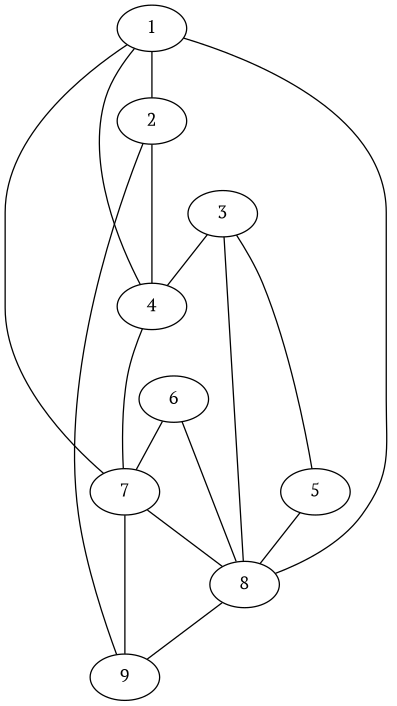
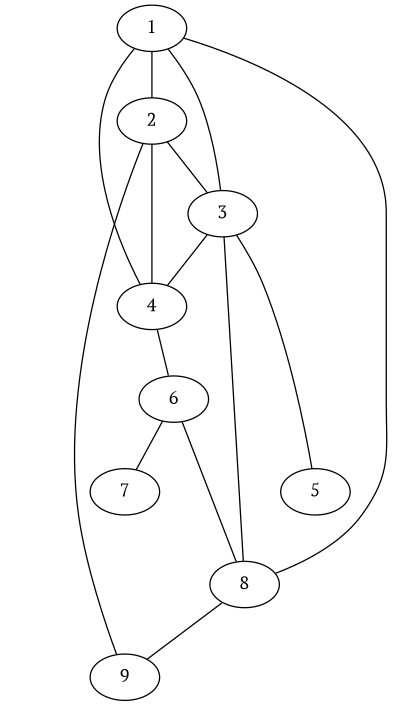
edge "2" -- "3": added
edge "1" -- "7": now "1" -- "3"
edge "4" -- "7": now "4" -- "6"
edge "7" -- "8": removed
edge "5" -- "8": removed
edge "7" -- "9": removed
